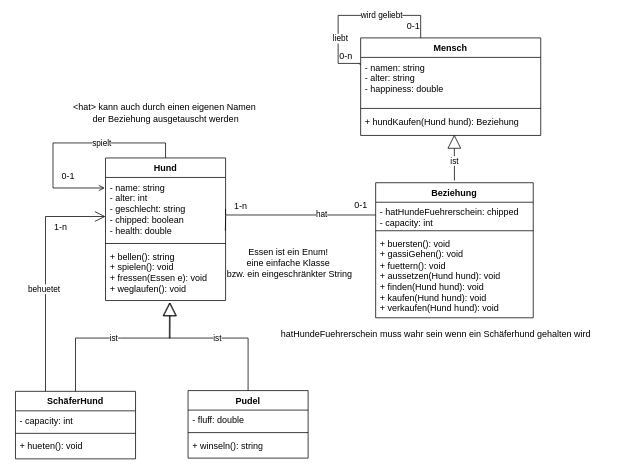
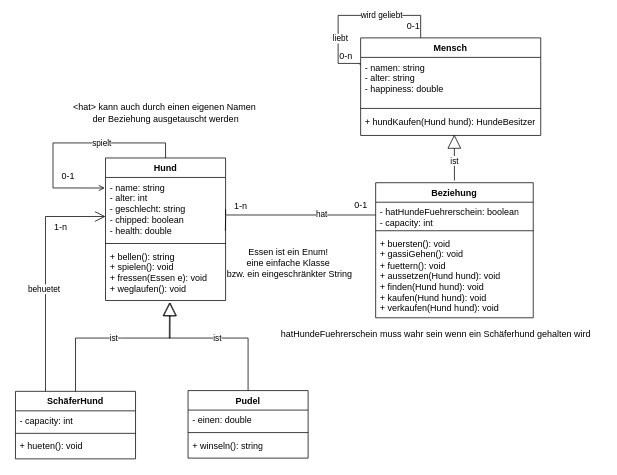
node "+ hundKaufen(Hund hund): Beziehung": label "+ hundKaufen(Hund hund): Beziehung" -> "+ hundKaufen(Hund hund): HundeBesitzer"
node "- hatHundeFuehrerschein: chipped - capacity: int": label "- hatHundeFuehrerschein: chipped - capacity: int" -> "- hatHundeFuehrerschein: boolean - capacity: int"
node "- fluff: double": label "- fluff: double" -> "- einen: double"
